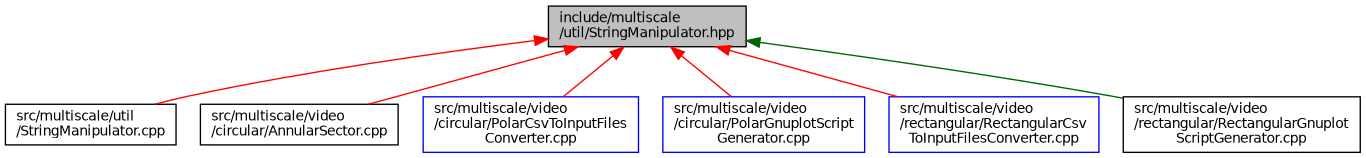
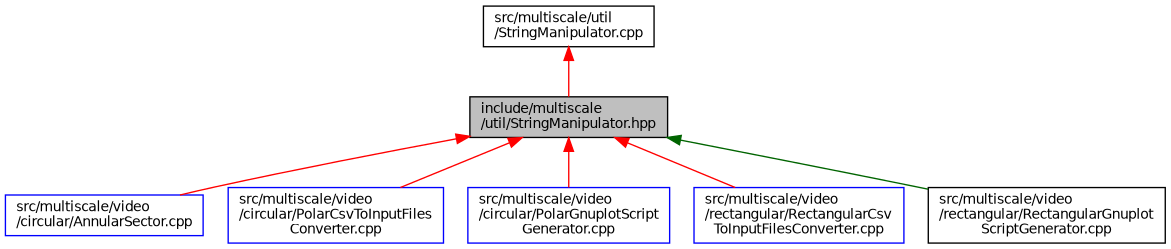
edge "src/multiscale/util /StringManipulator.cpp" -> "include/multiscale /util/StringManipulator.hpp": reversed
node "src/multiscale/video /circular/AnnularSector.cpp": color black -> blue
